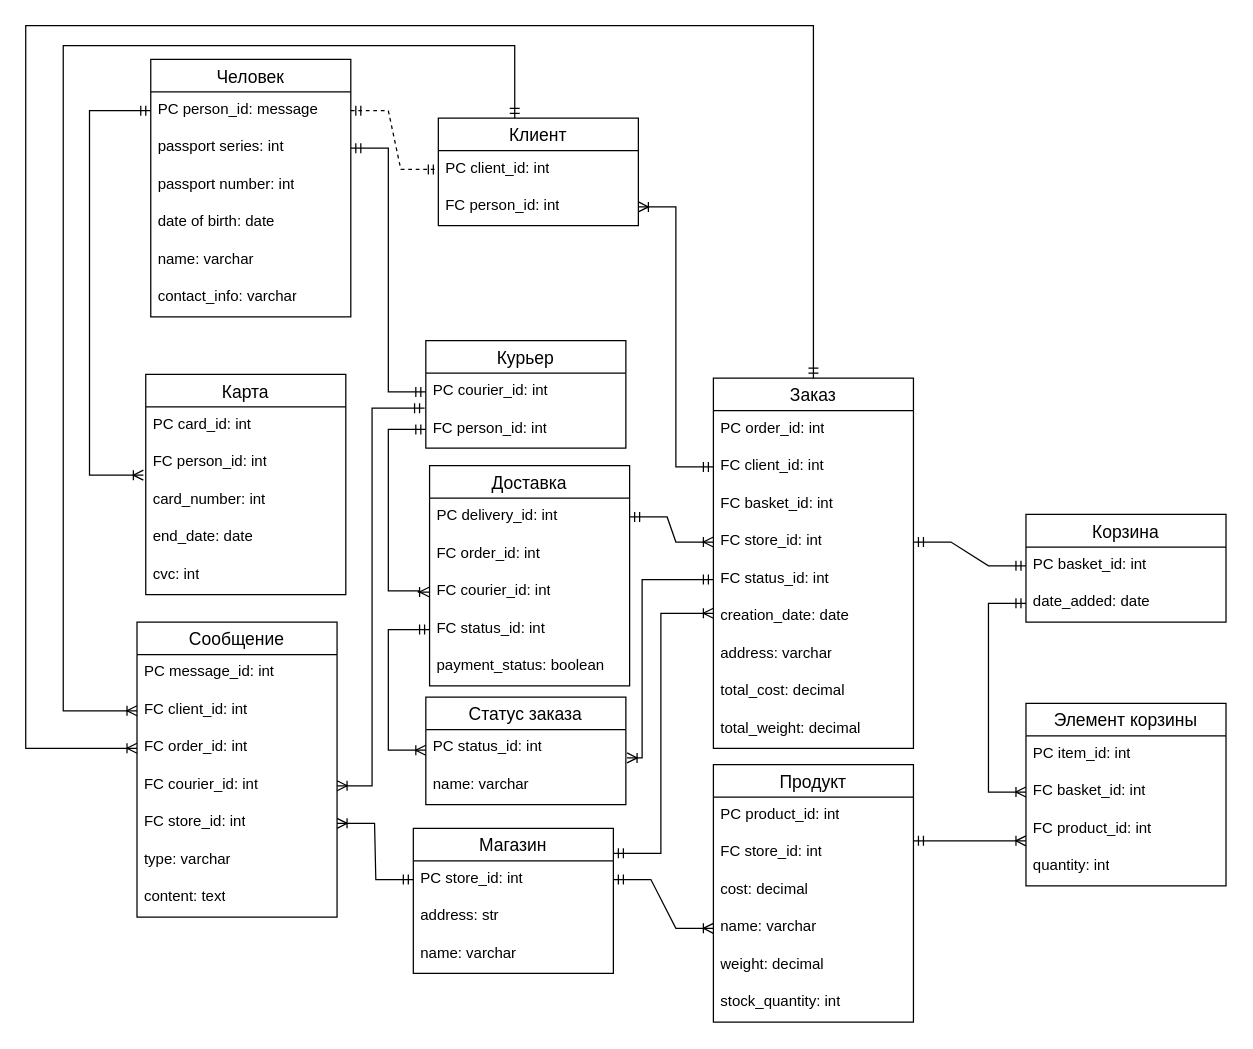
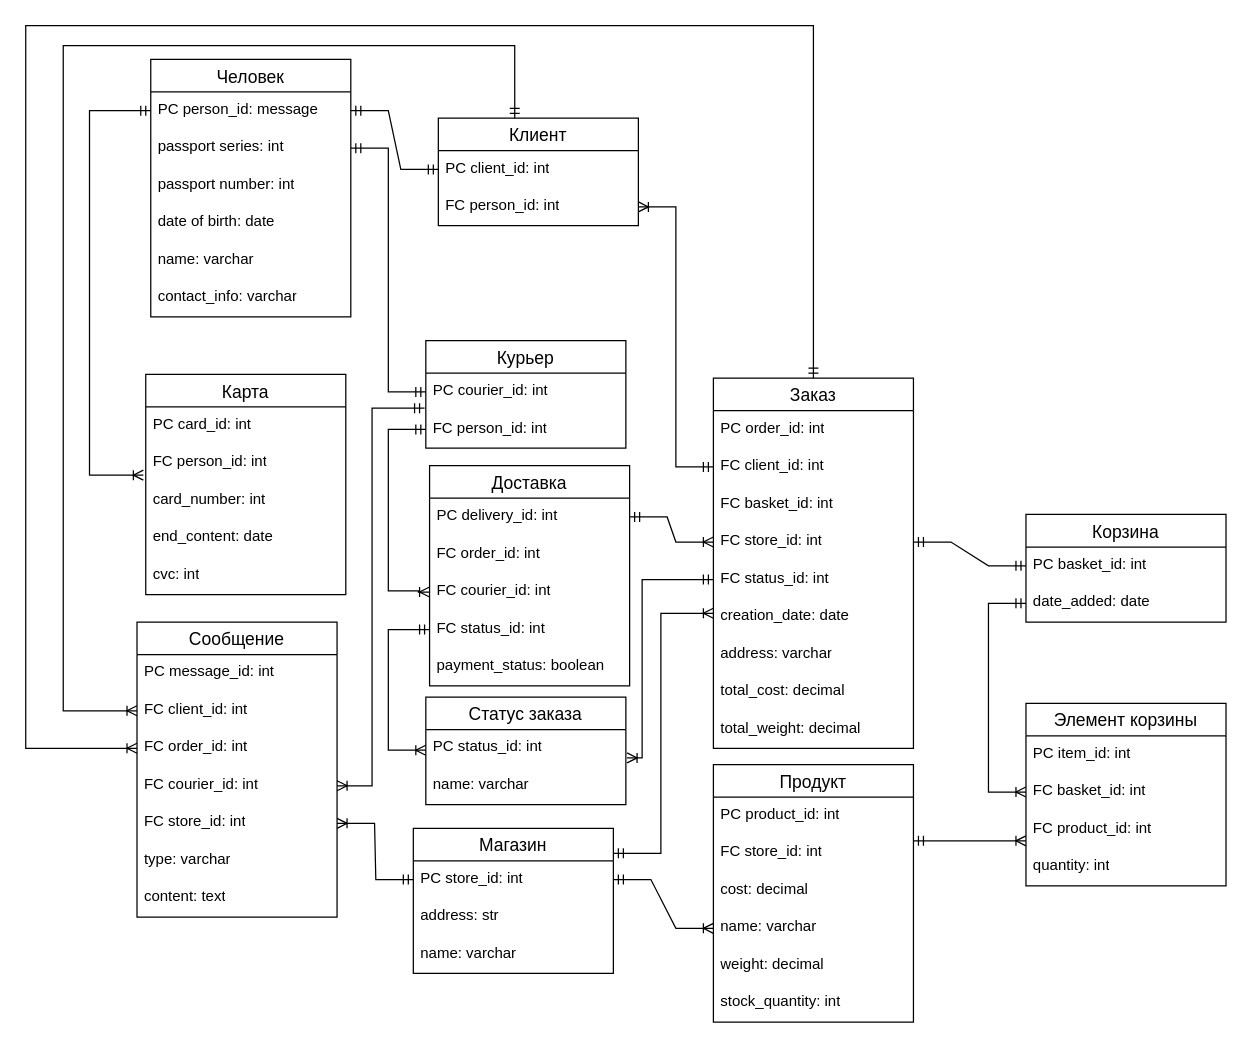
edge "PC person_id: message" -- "PC client_id: int": style dashed -> solid
node "end_date: date": label "end_date: date" -> "end_content: date"
